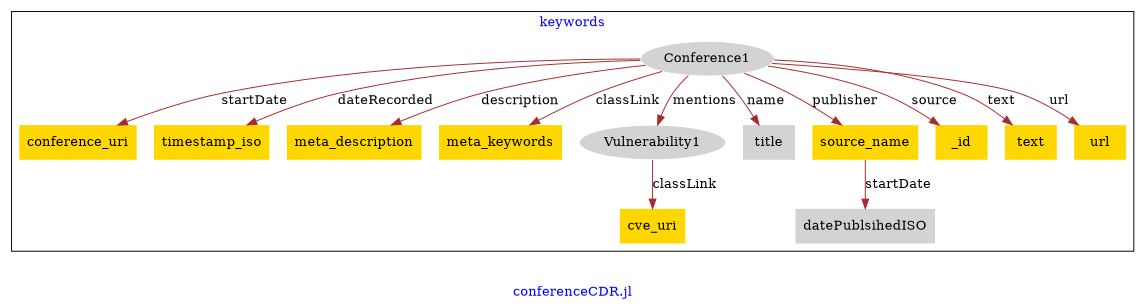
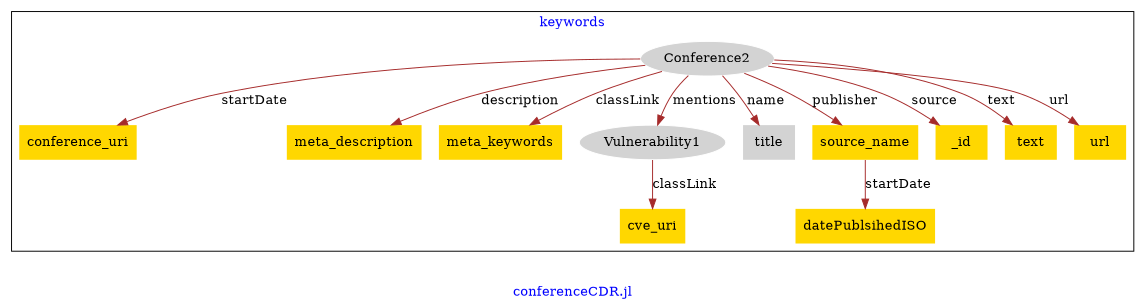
node "Conference1": label "Conference1" -> "Conference2"
node "timestamp_iso": removed
node "datePublsihedISO": fillcolor lightgray -> gold
